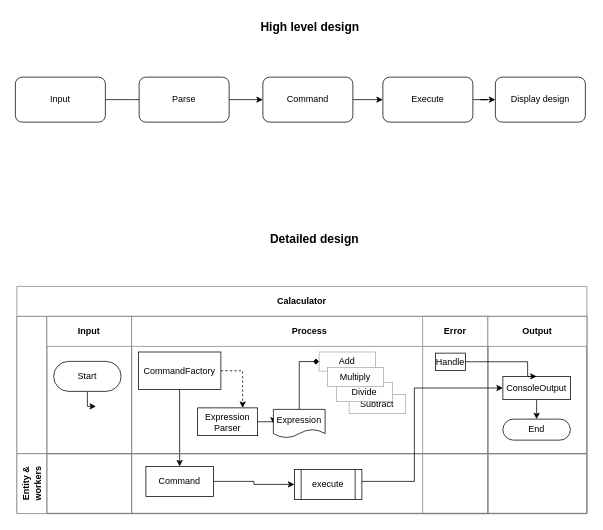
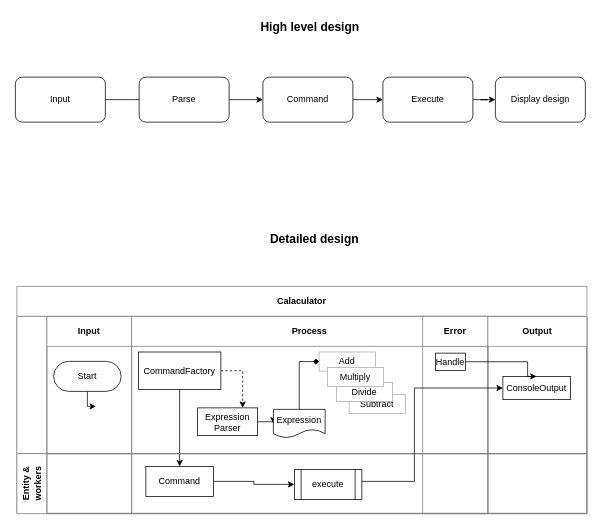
edge "ConsoleOutput" -> "End": removed
node "End": removed
